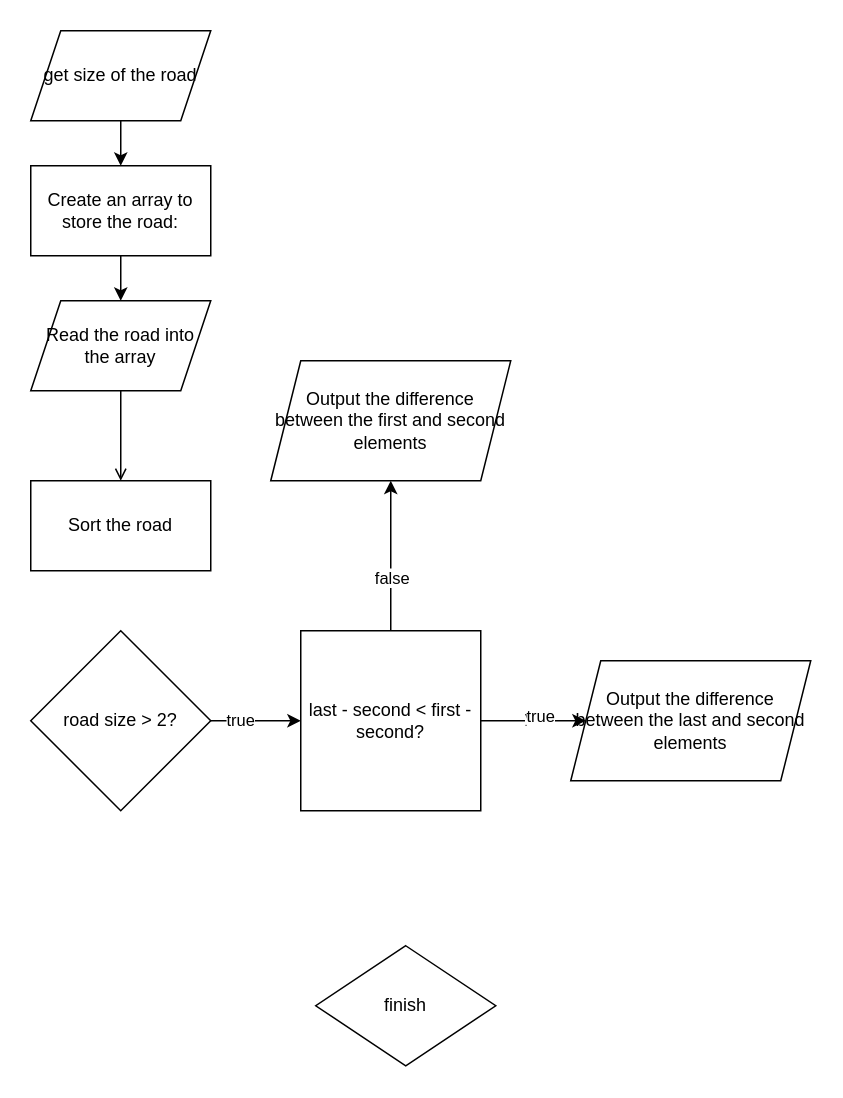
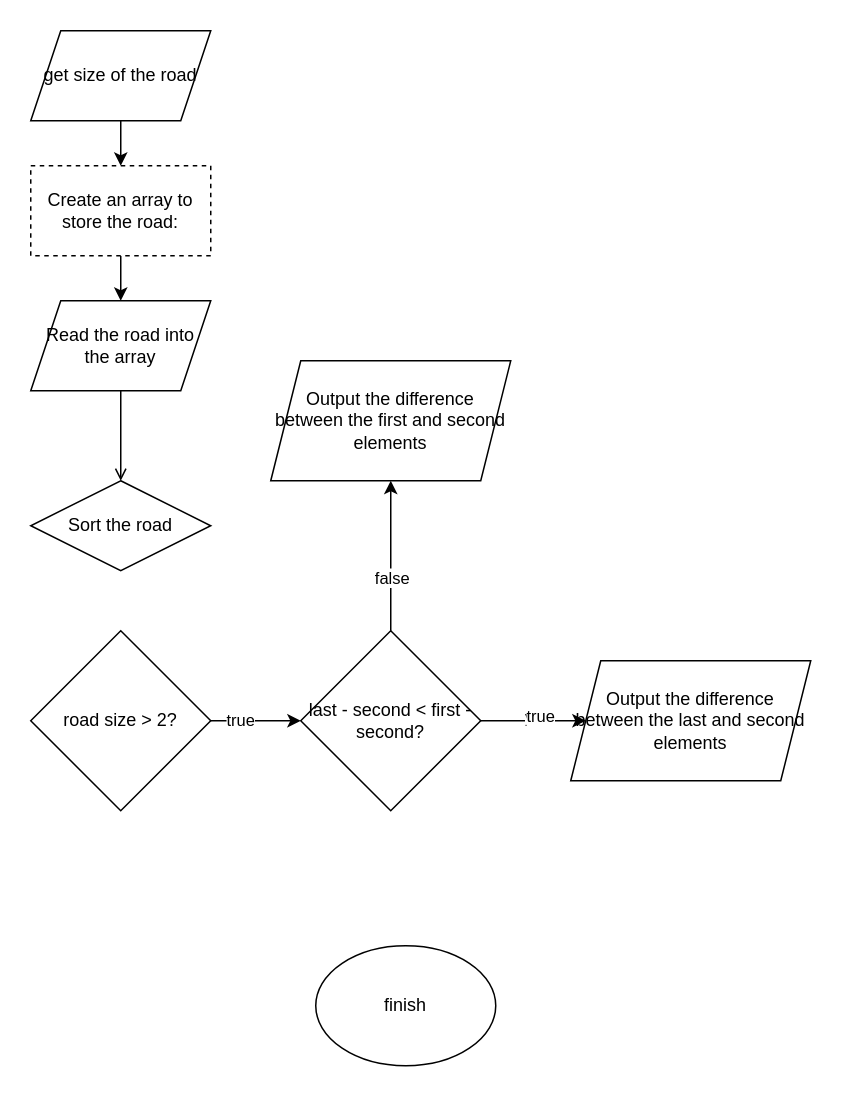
node "Create an array to store the road:": style solid -> dashed
node "Sort the road": shape rectangle -> diamond
node "last - second < first - second?": shape rectangle -> diamond
node "finish": shape diamond -> ellipse
